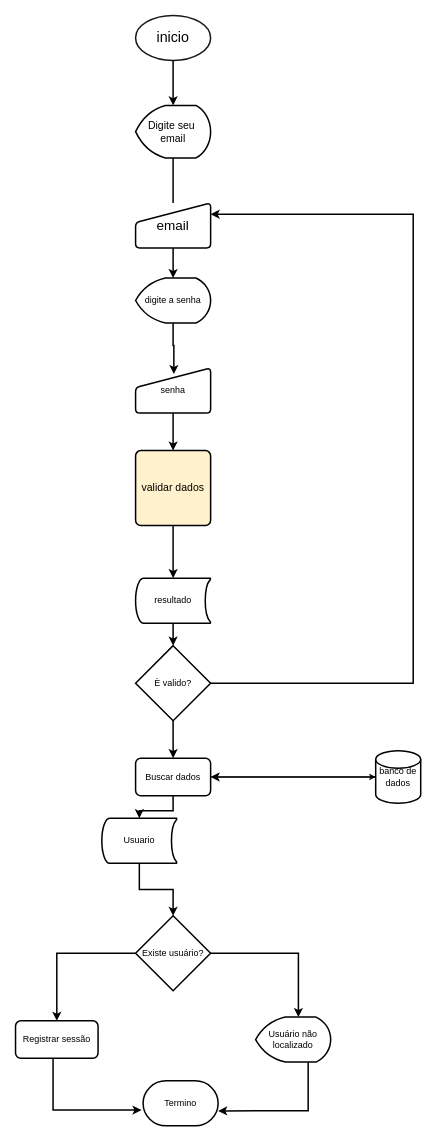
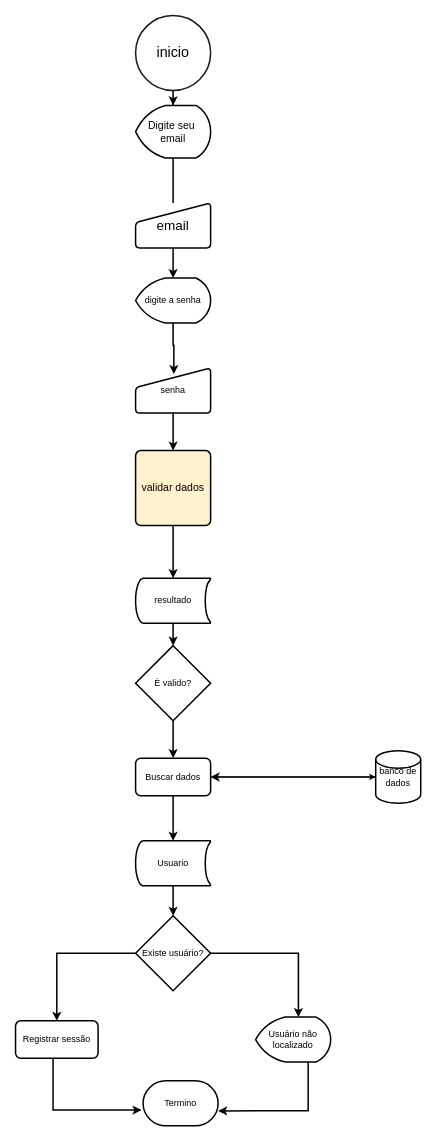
node "inicio": size 75x45 -> 75x75
edge "È valido?" -> "email": removed
node "Usuario": moved (139, 840) -> (173, 863)
